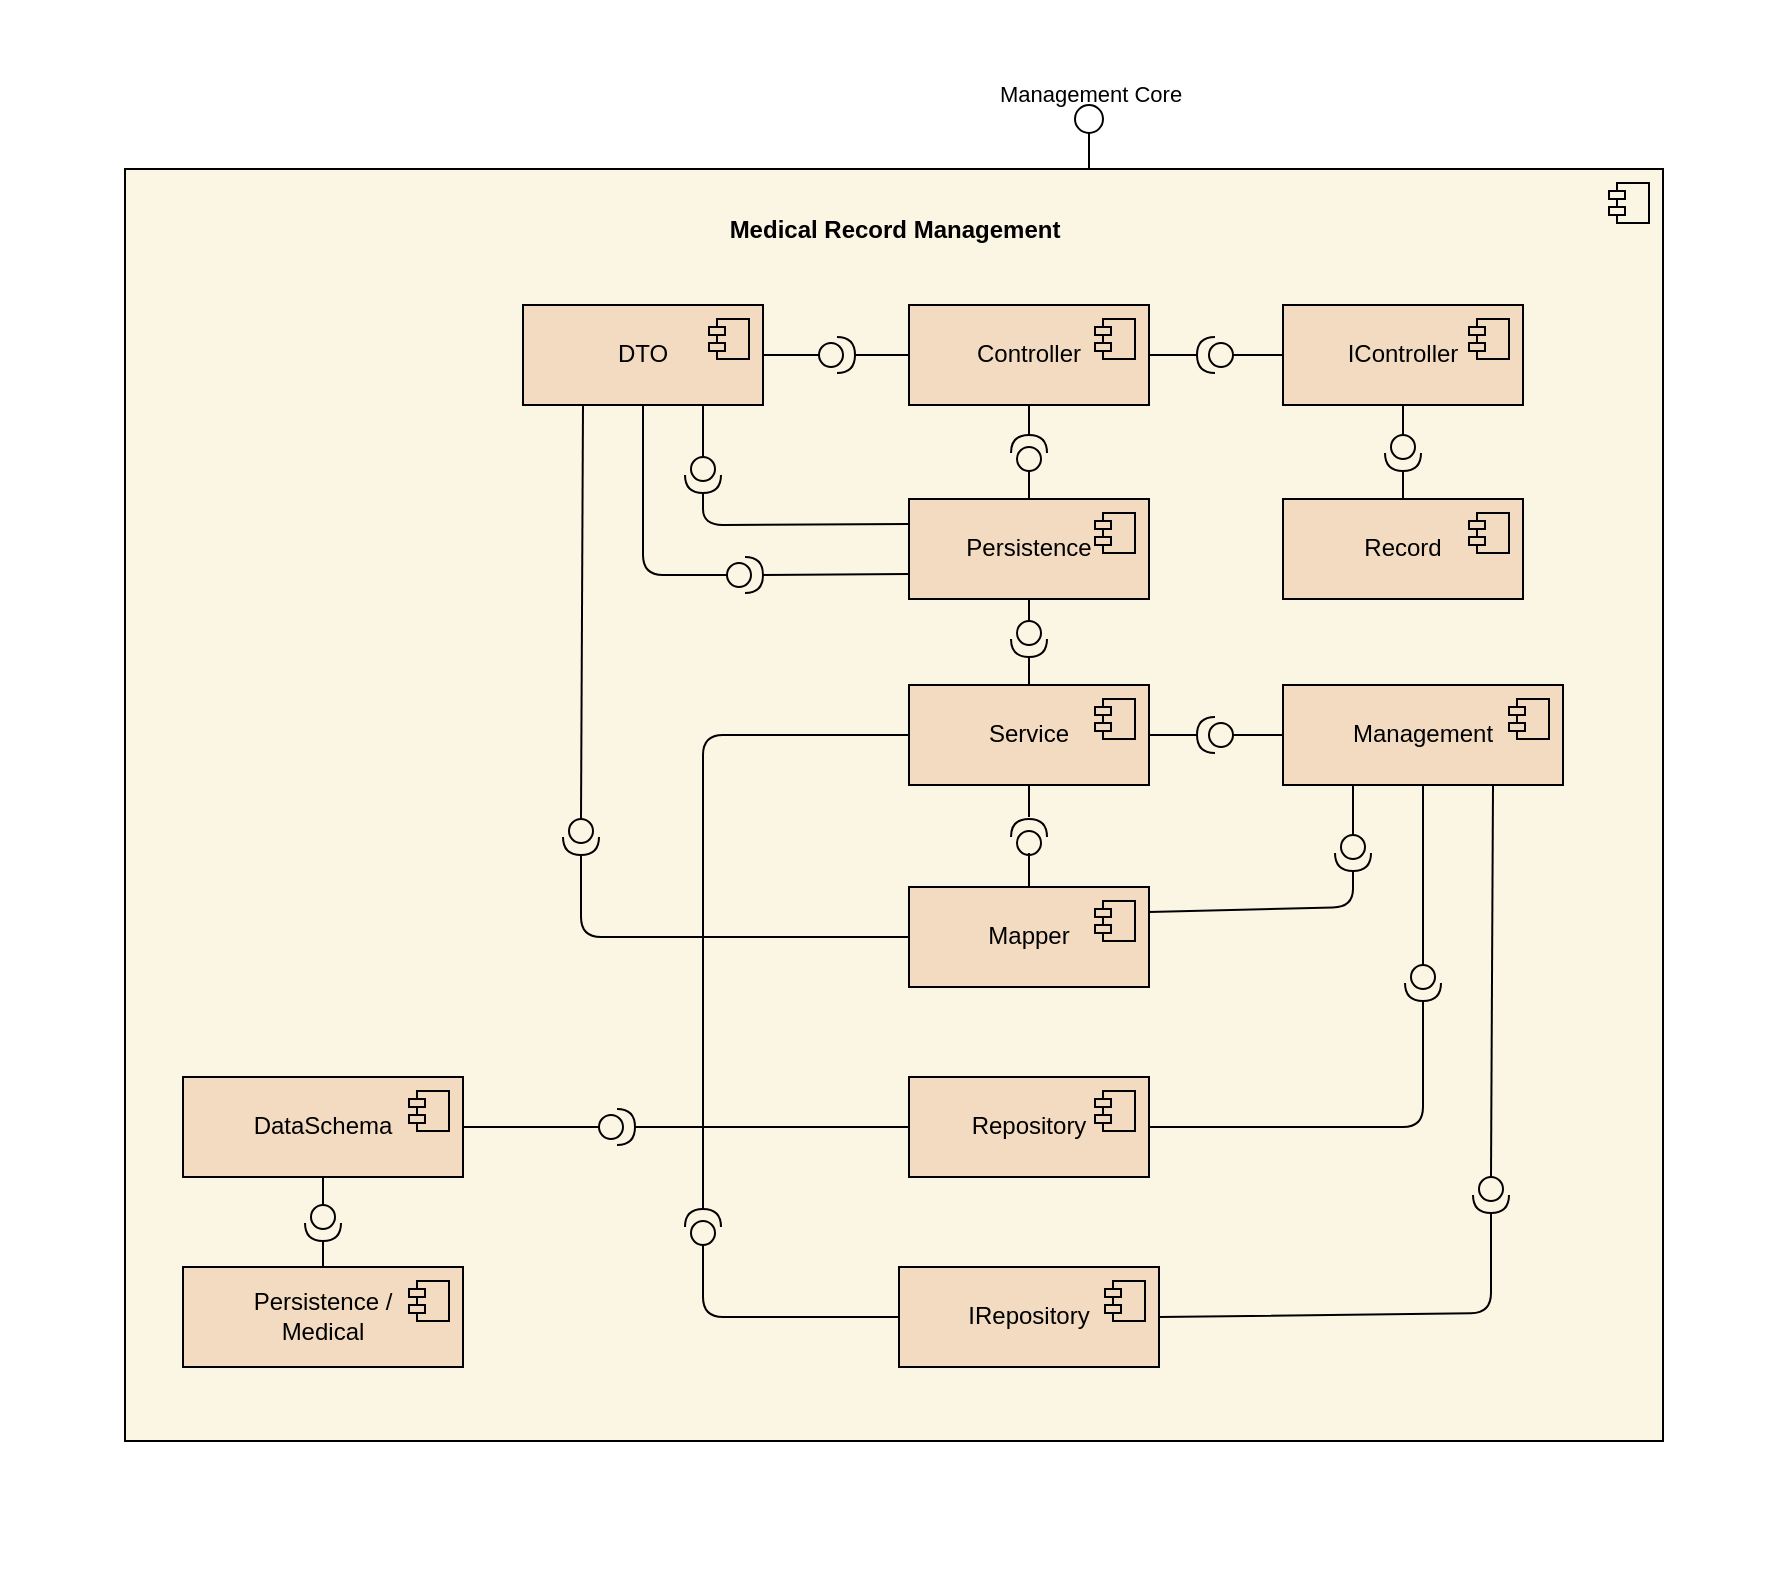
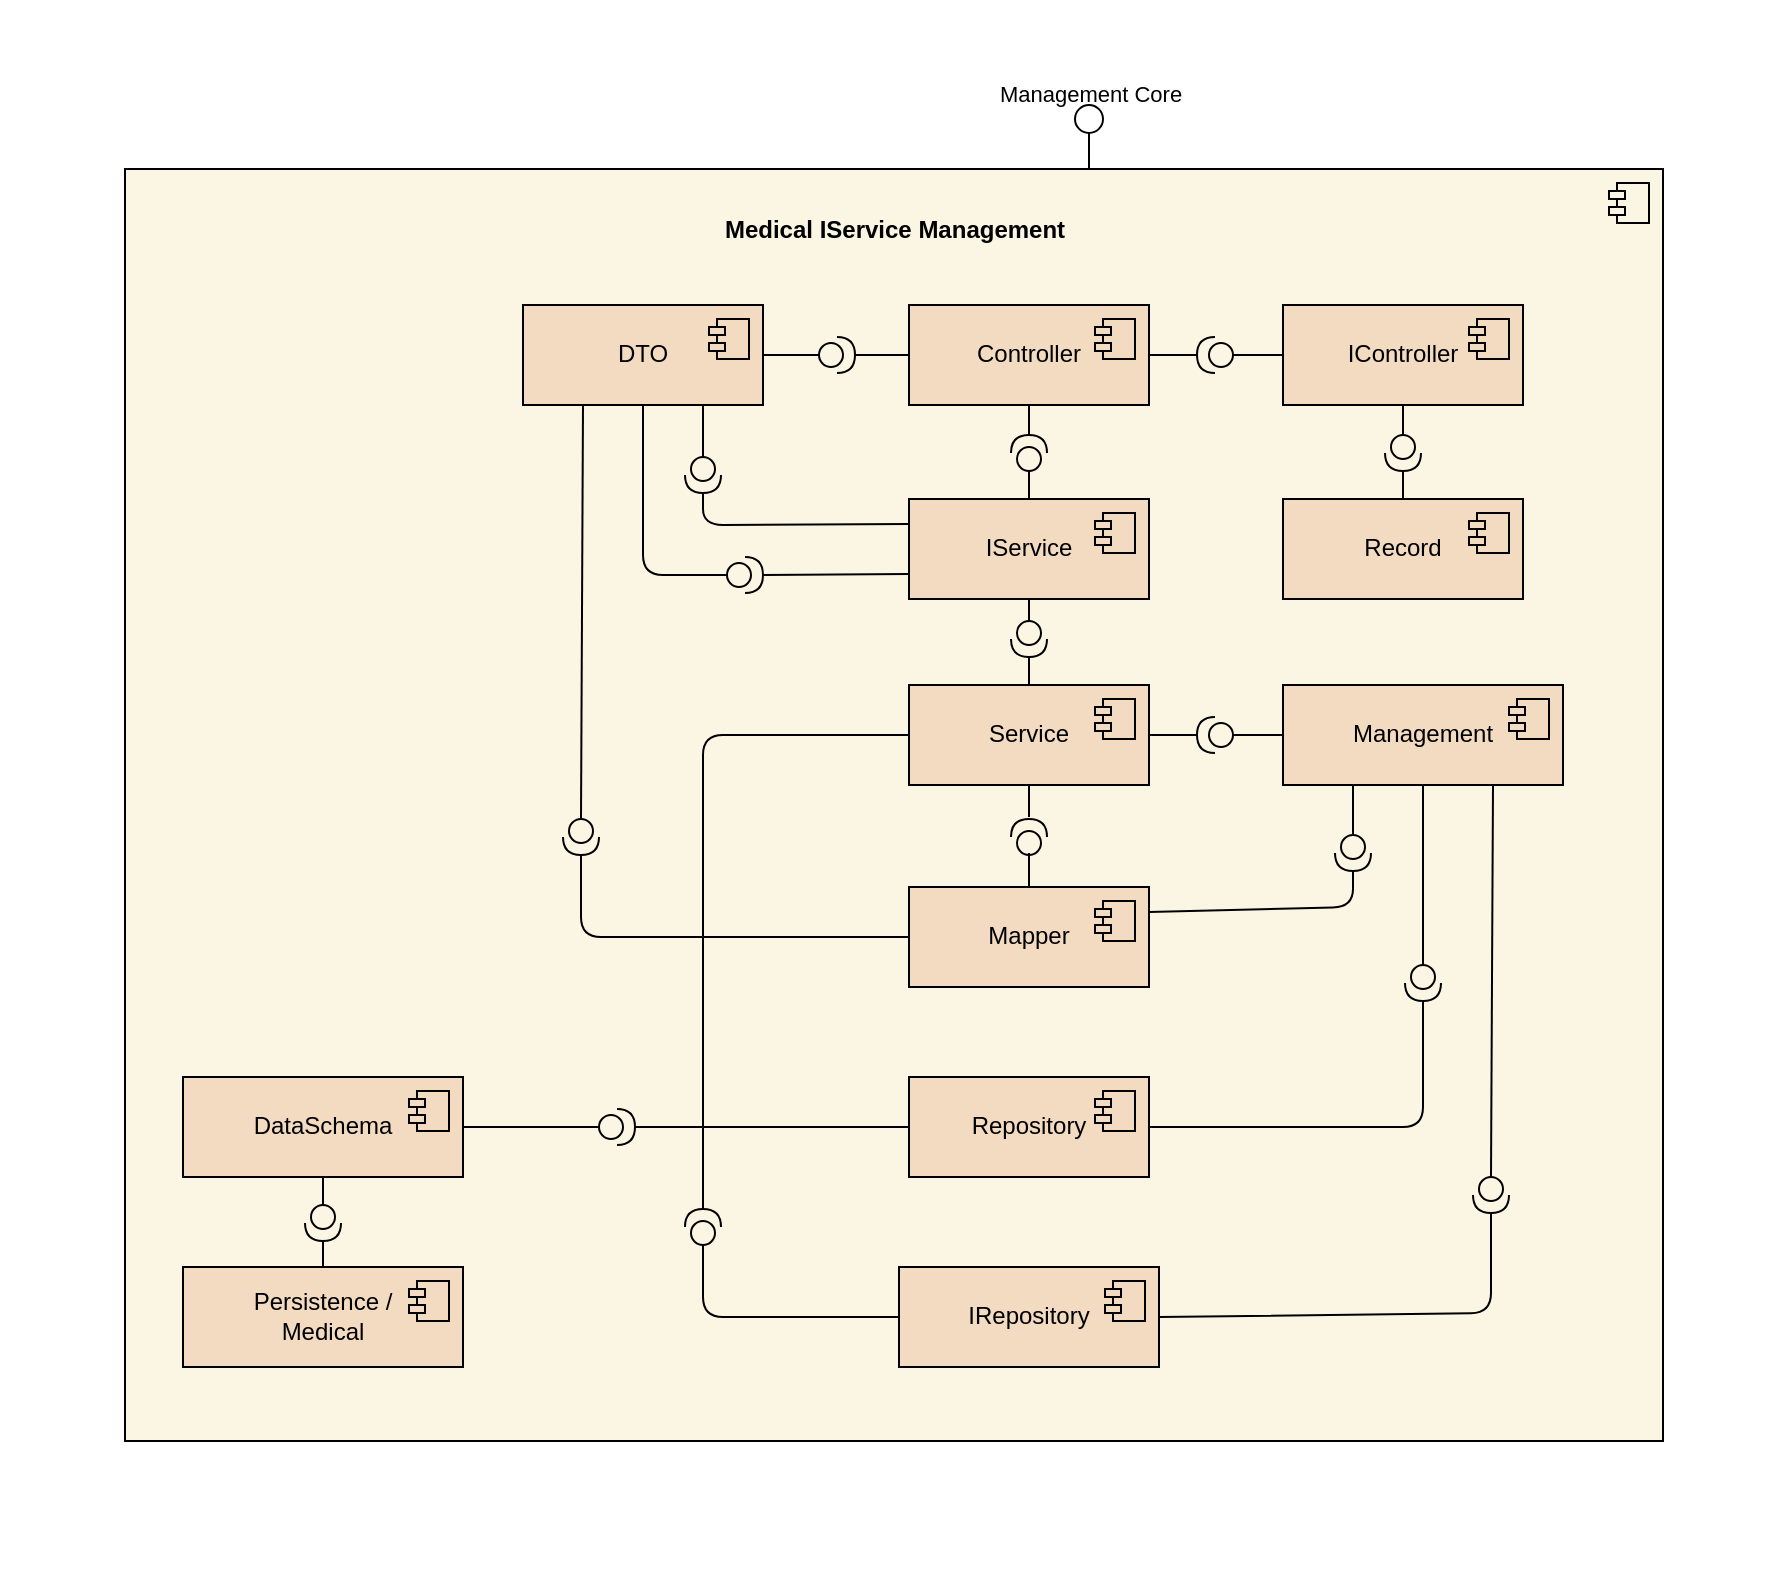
node "Persistence": label "Persistence" -> "IService"
node "Medical Record Management": label "Medical Record Management" -> "Medical IService Management"
